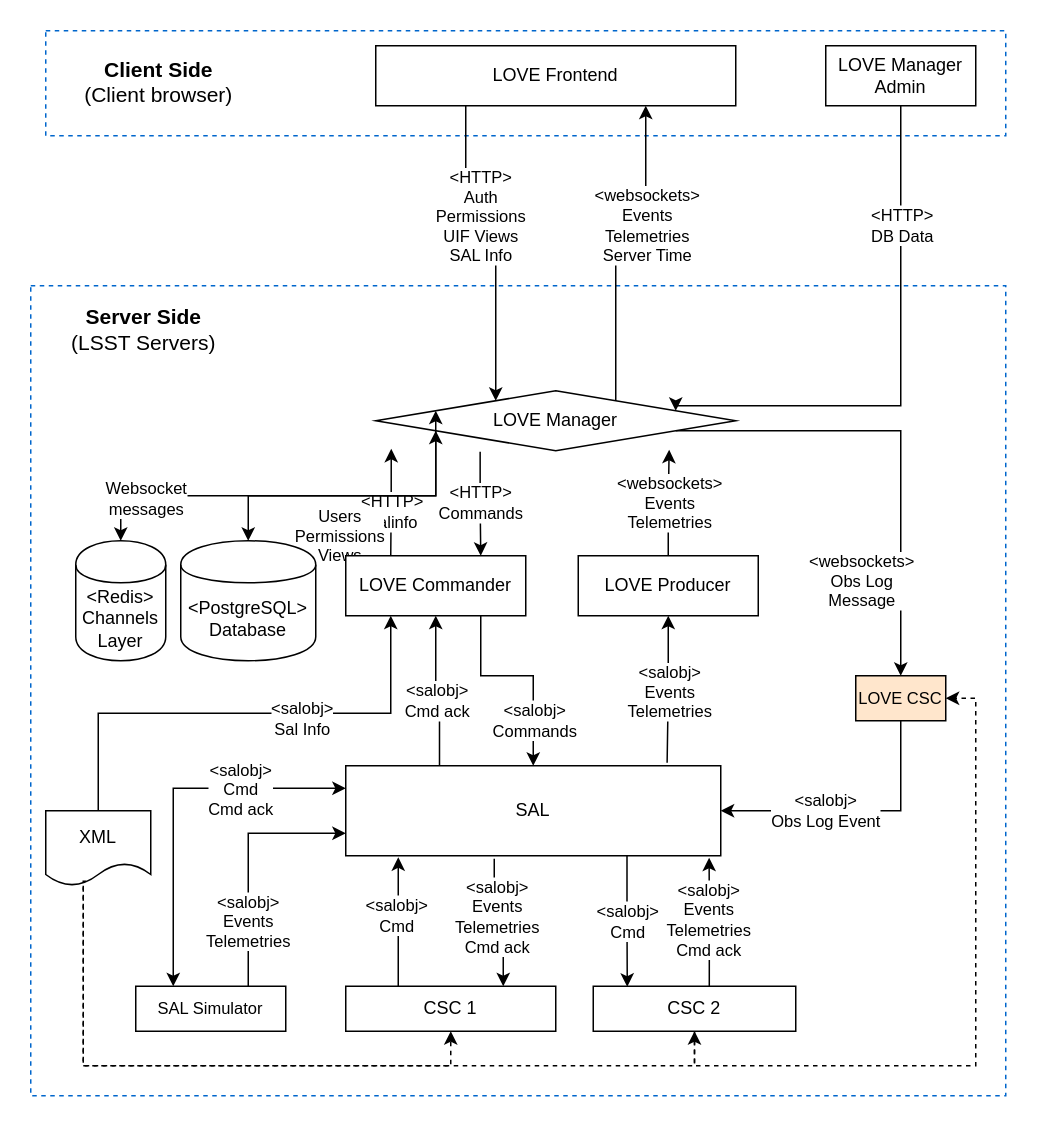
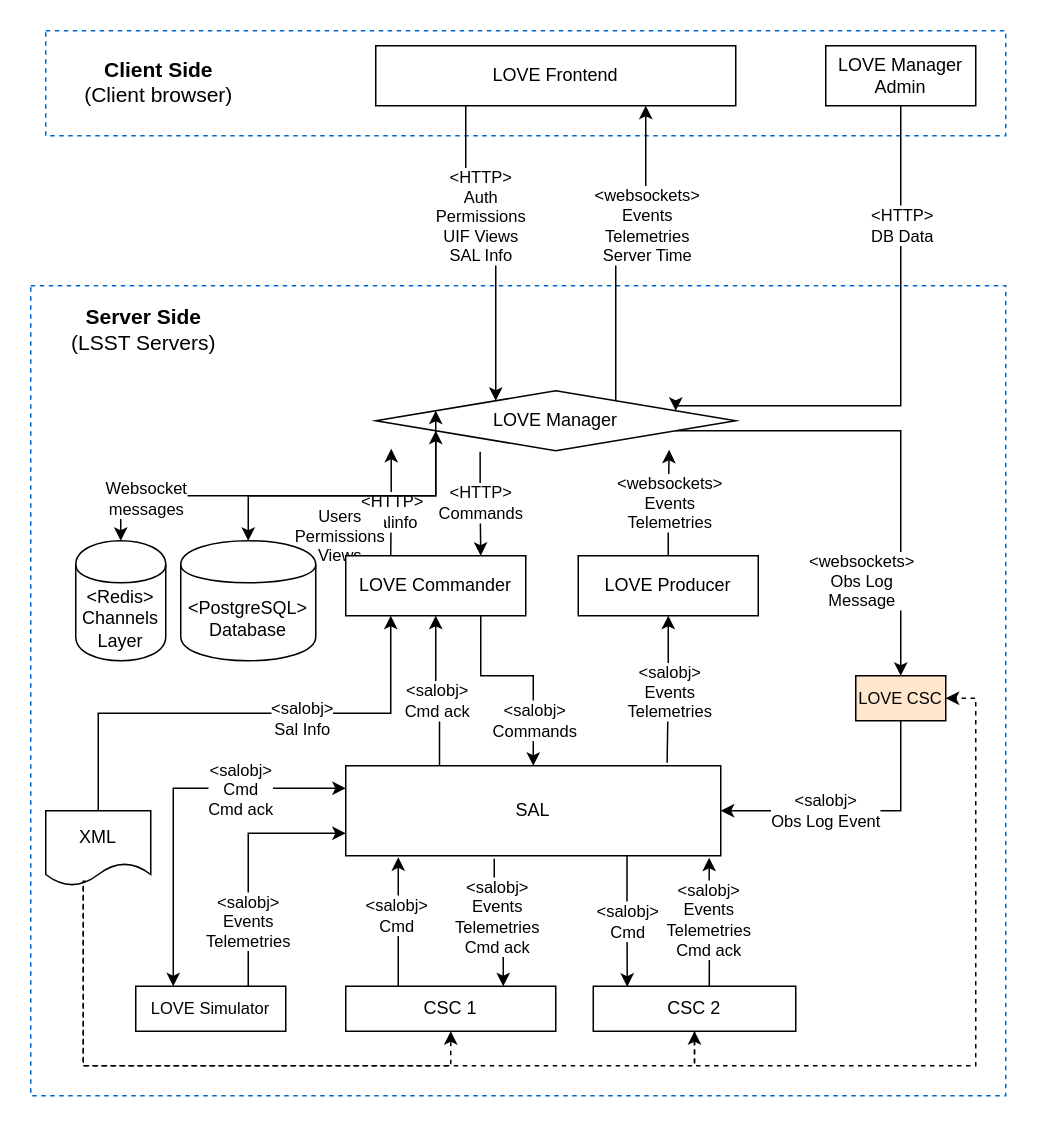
node "SAL Simulator": label "SAL Simulator" -> "LOVE Simulator"
